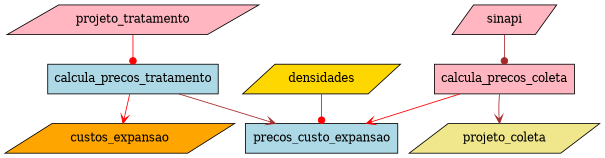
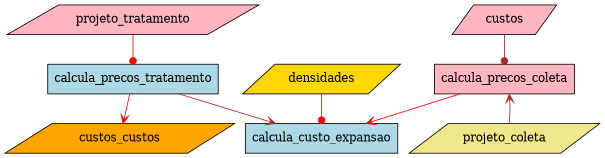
node "sinapi": label "sinapi" -> "custos"
edge "calcula_precos_coleta" -> "projeto_coleta": reversed
node "custos_expansao": label "custos_expansao" -> "custos_custos"
node "precos_custo_expansao": label "precos_custo_expansao" -> "calcula_custo_expansao"
